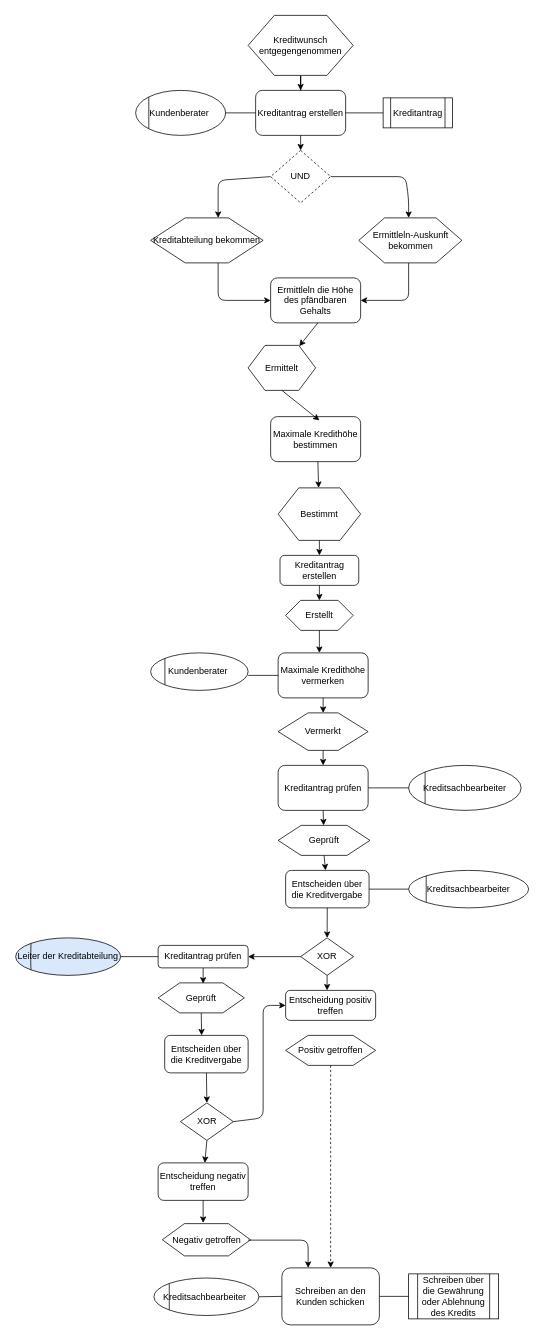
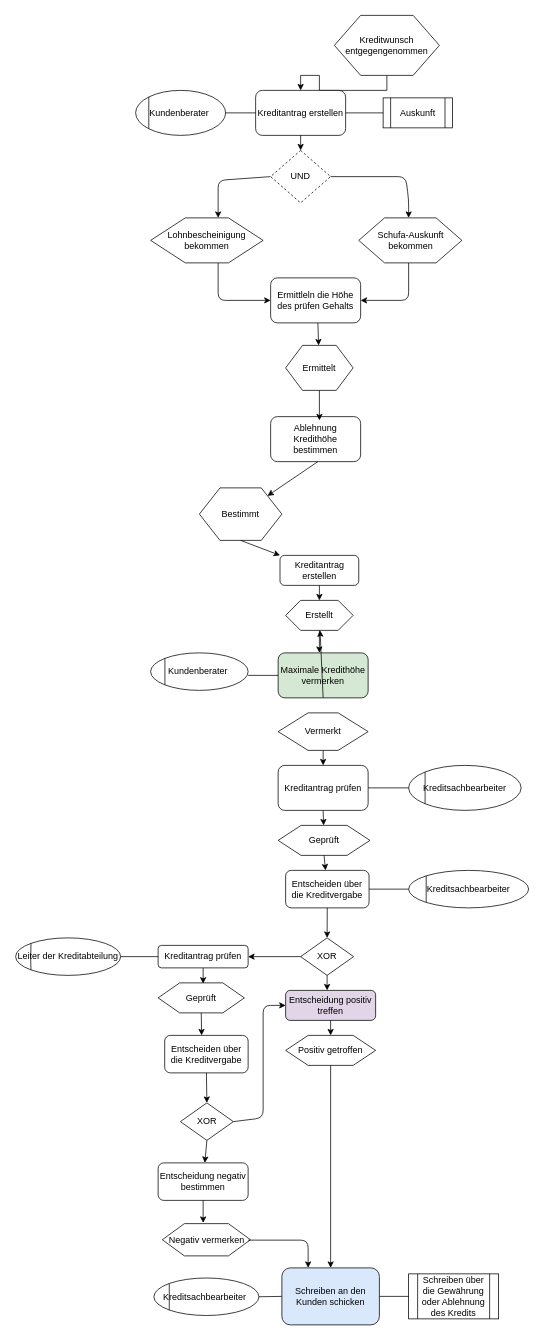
node "Kreditwunsch entgegengenommen": moved (300, 45) -> (387, 45)
node "Kreditantrag": label "Kreditantrag" -> "Auskunft"
node "Kreditabteilung bekommen": label "Kreditabteilung bekommen" -> "Lohnbescheinigung bekommen"
node "Ermittleln-Auskunft bekommen": label "Ermittleln-Auskunft bekommen" -> "Schufa-Auskunft bekommen"
node "Ermittleln die Höhe des pfändbaren Gehalts": label "Ermittleln die Höhe des pfändbaren Gehalts" -> "Ermittleln die Höhe des prüfen Gehalts"
node "Ermittelt": moved (282, 368) -> (319, 368)
node "Maximale Kredithöhe bestimmen": label "Maximale Kredithöhe bestimmen" -> "Ablehnung Kredithöhe bestimmen"
node "Bestimmt": moved (319, 514) -> (240, 514)
node "Maximale Kredithöhe vermerken": fillcolor #ffffff -> #d5e8d4
edge "Maximale Kredithöhe vermerken" -> "Vermerkt": now "Maximale Kredithöhe vermerken" -> "Erstellt"
node "Leiter der Kreditabteilung": fillcolor #dae8fc -> #ffffff
node "Entscheidung positiv treffen": fillcolor #ffffff -> #e1d5e7
edge "Entscheidung positiv treffen" -> "Positiv getroffen": added
edge "Positiv getroffen" -> "Schreiben an den Kunden schicken": style dashed -> solid
node "Entscheidung negativ treffen": label "Entscheidung negativ treffen" -> "Entscheidung negativ bestimmen"
node "Negativ getroffen": label "Negativ getroffen" -> "Negativ vermerken"
node "Schreiben an den Kunden schicken": fillcolor #ffffff -> #dae8fc
